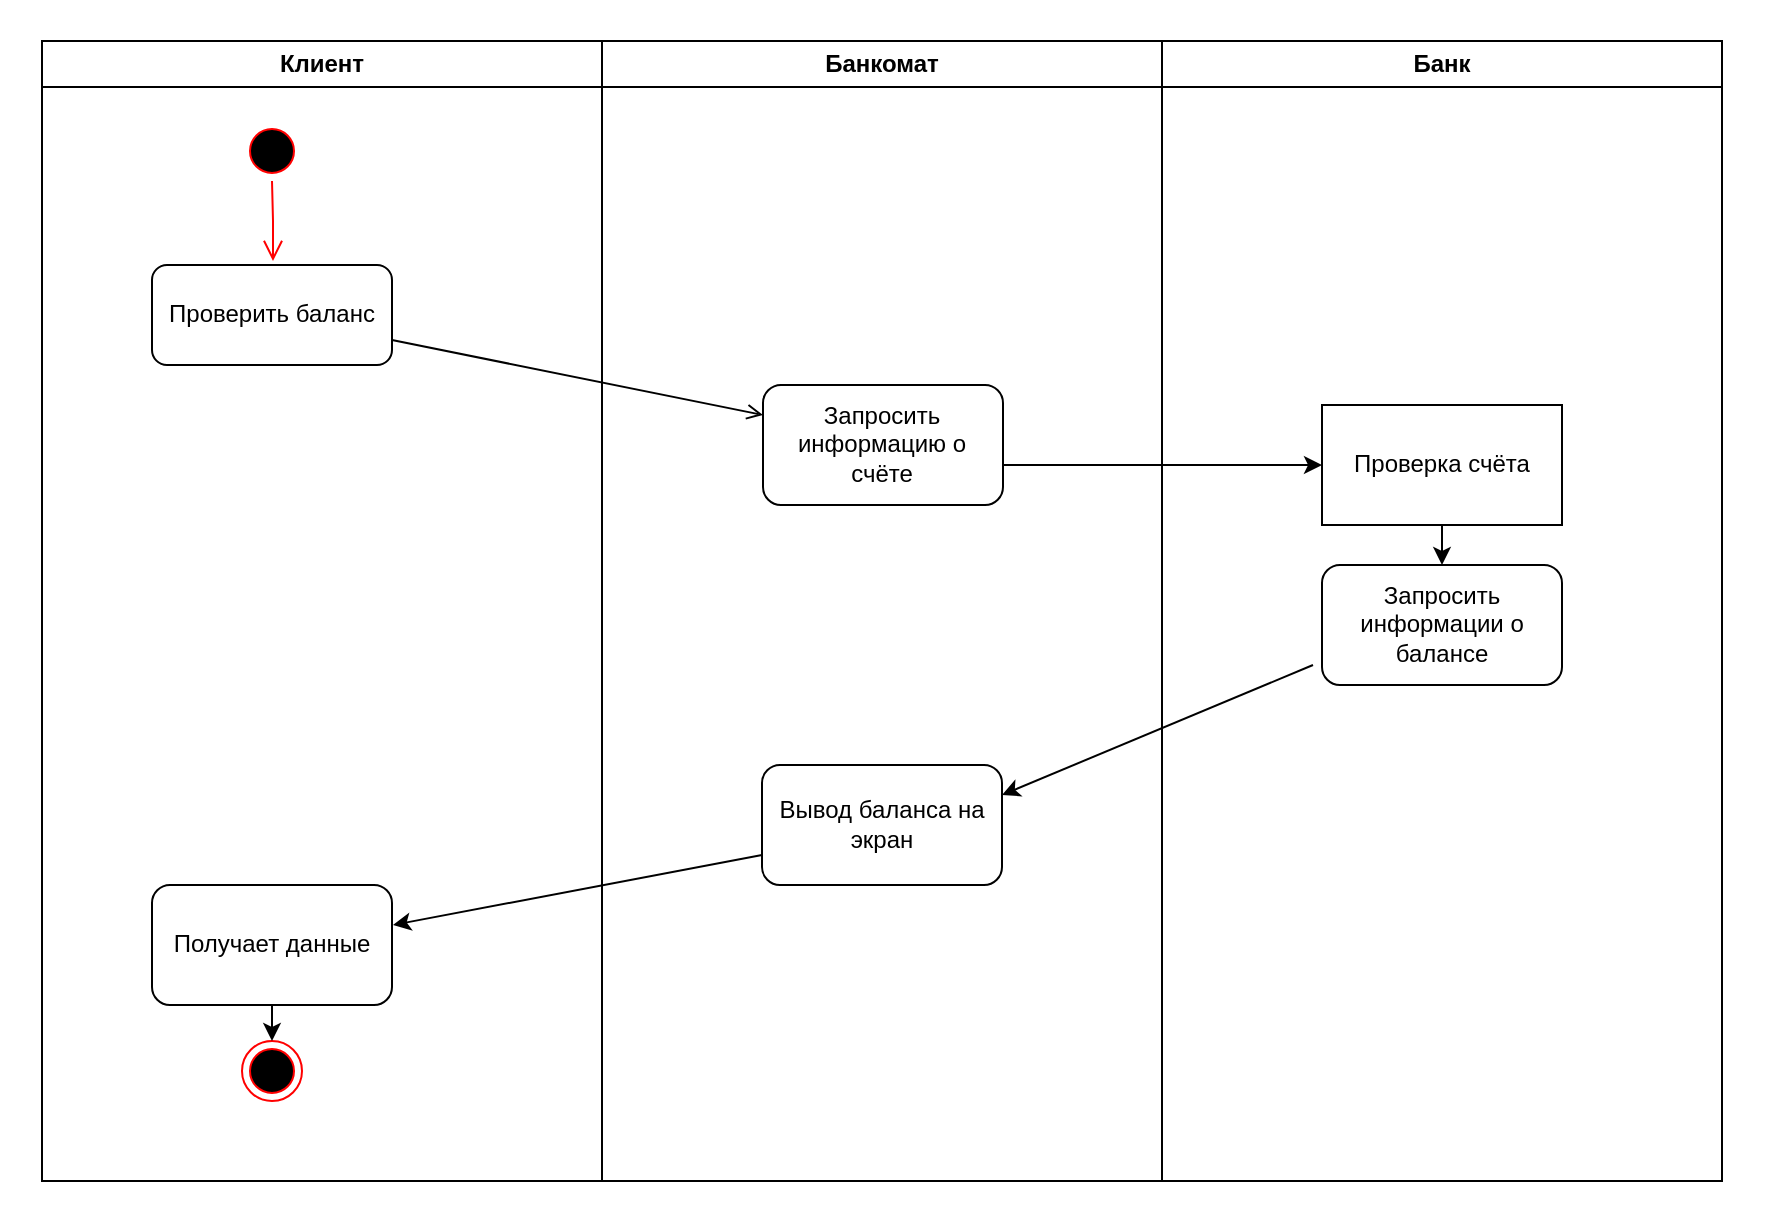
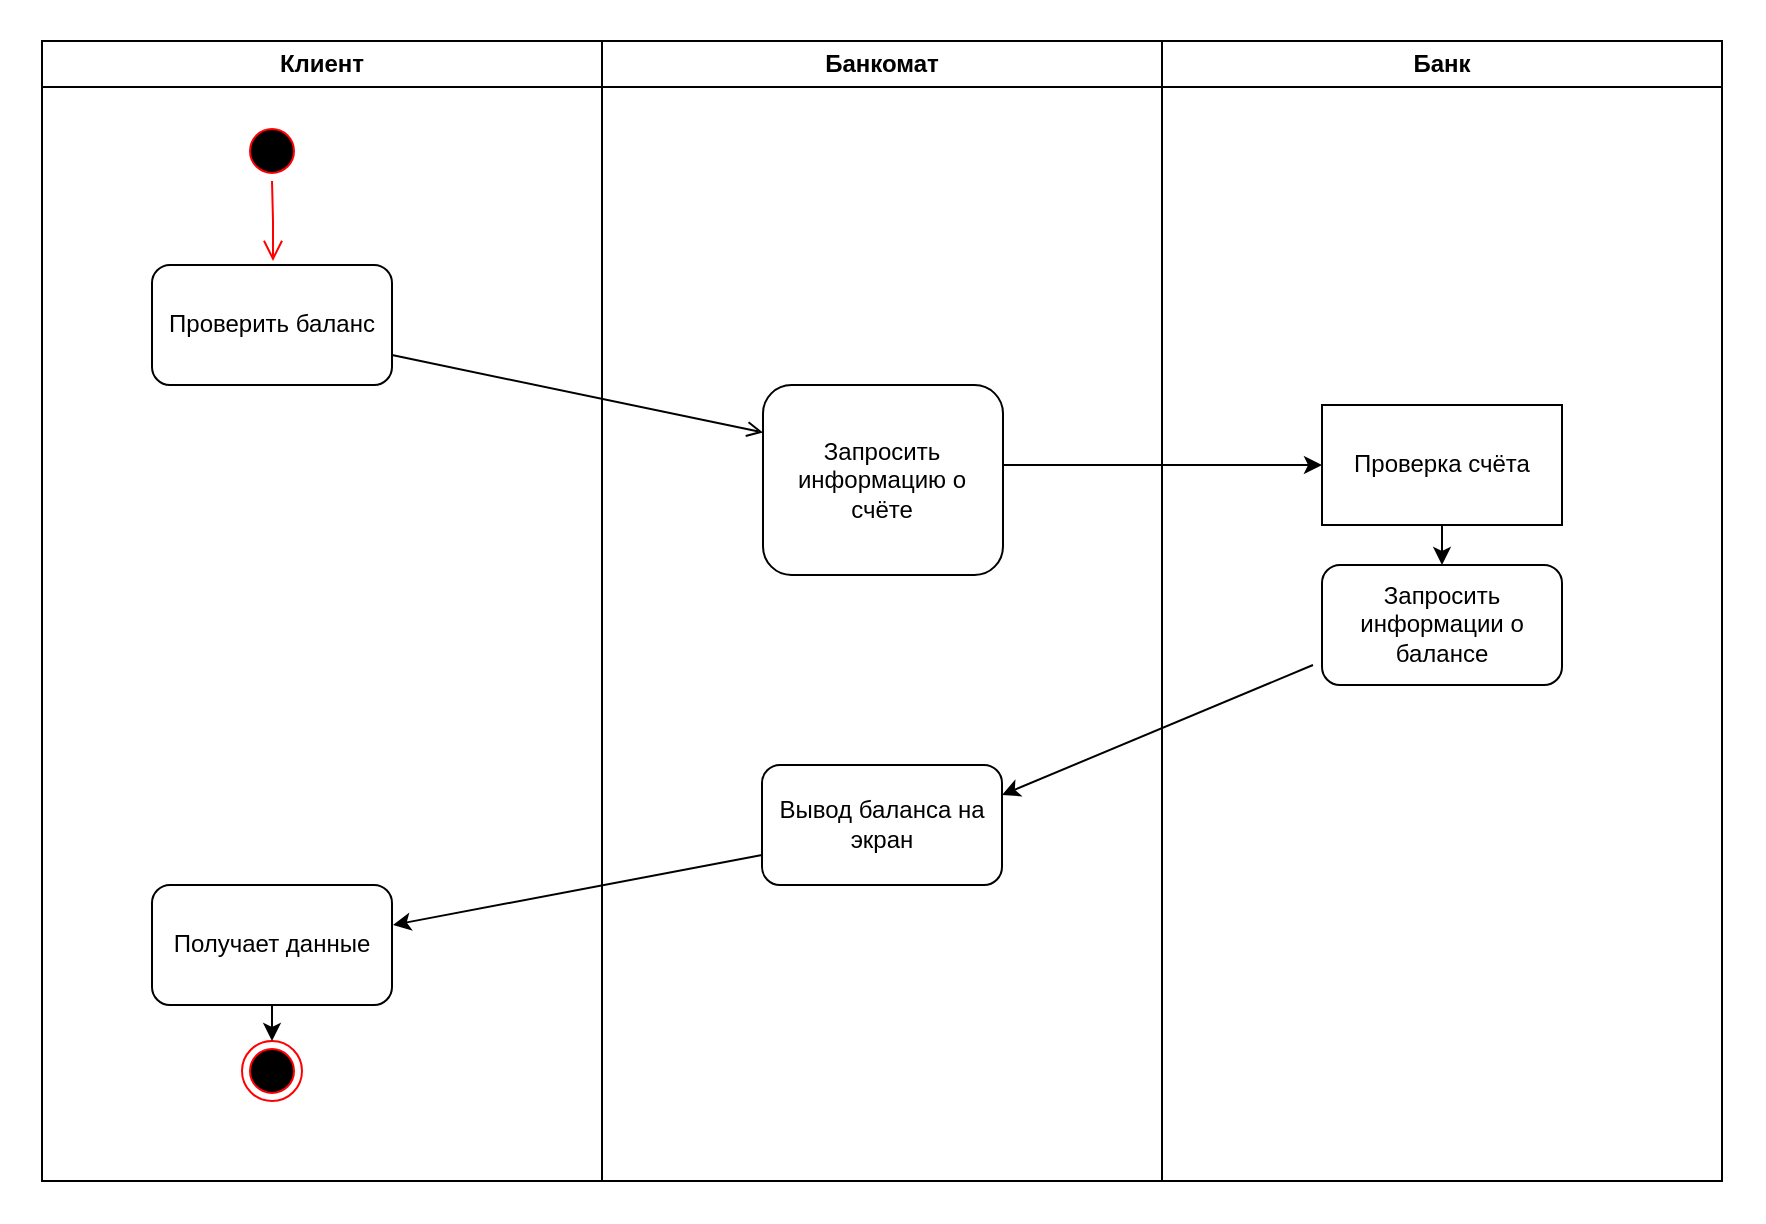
node "Проверить баланс": size 240x100 -> 240x120
node "Запросить информацию о счёте": size 240x120 -> 240x190
